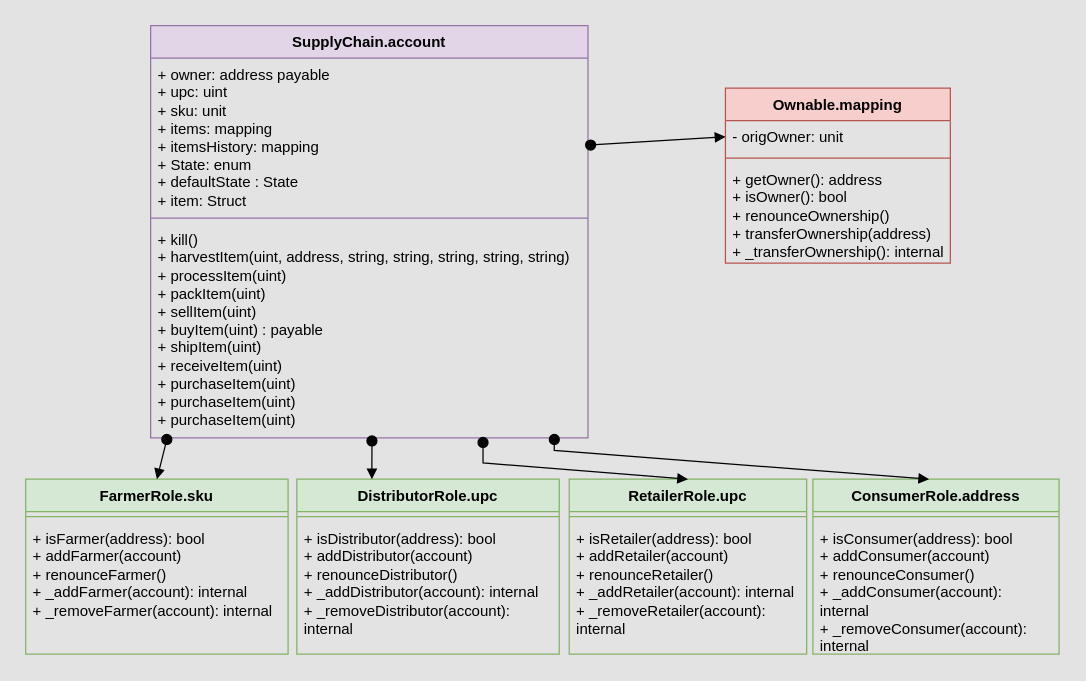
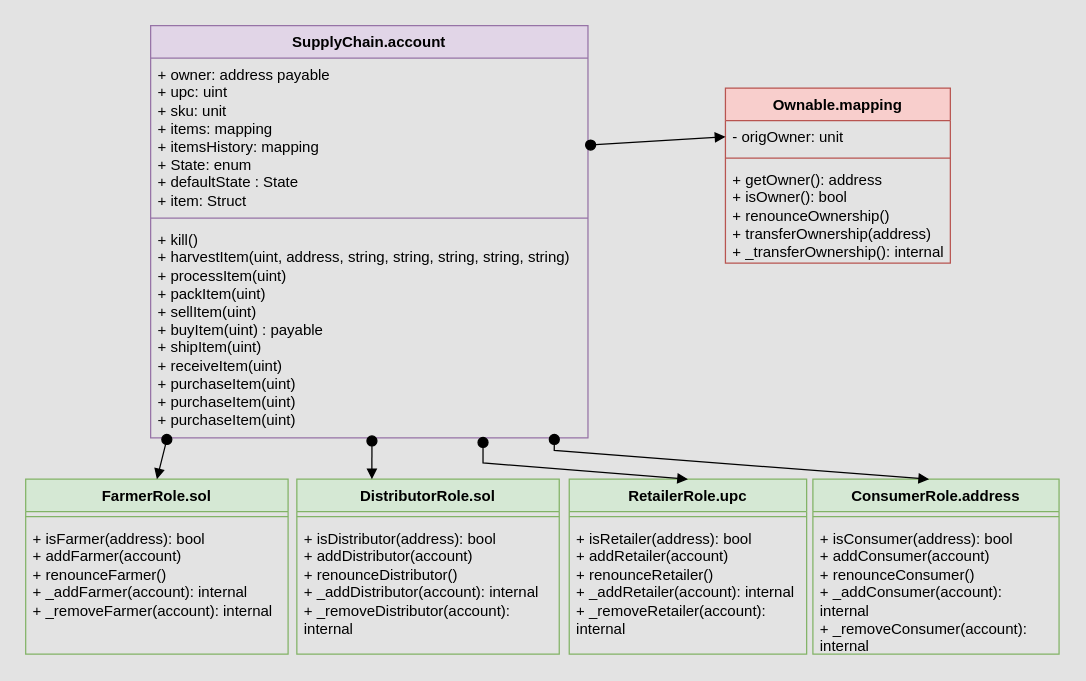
node "FarmerRole.sku": label "FarmerRole.sku" -> "FarmerRole.sol"
node "DistributorRole.upc": label "DistributorRole.upc" -> "DistributorRole.sol"
